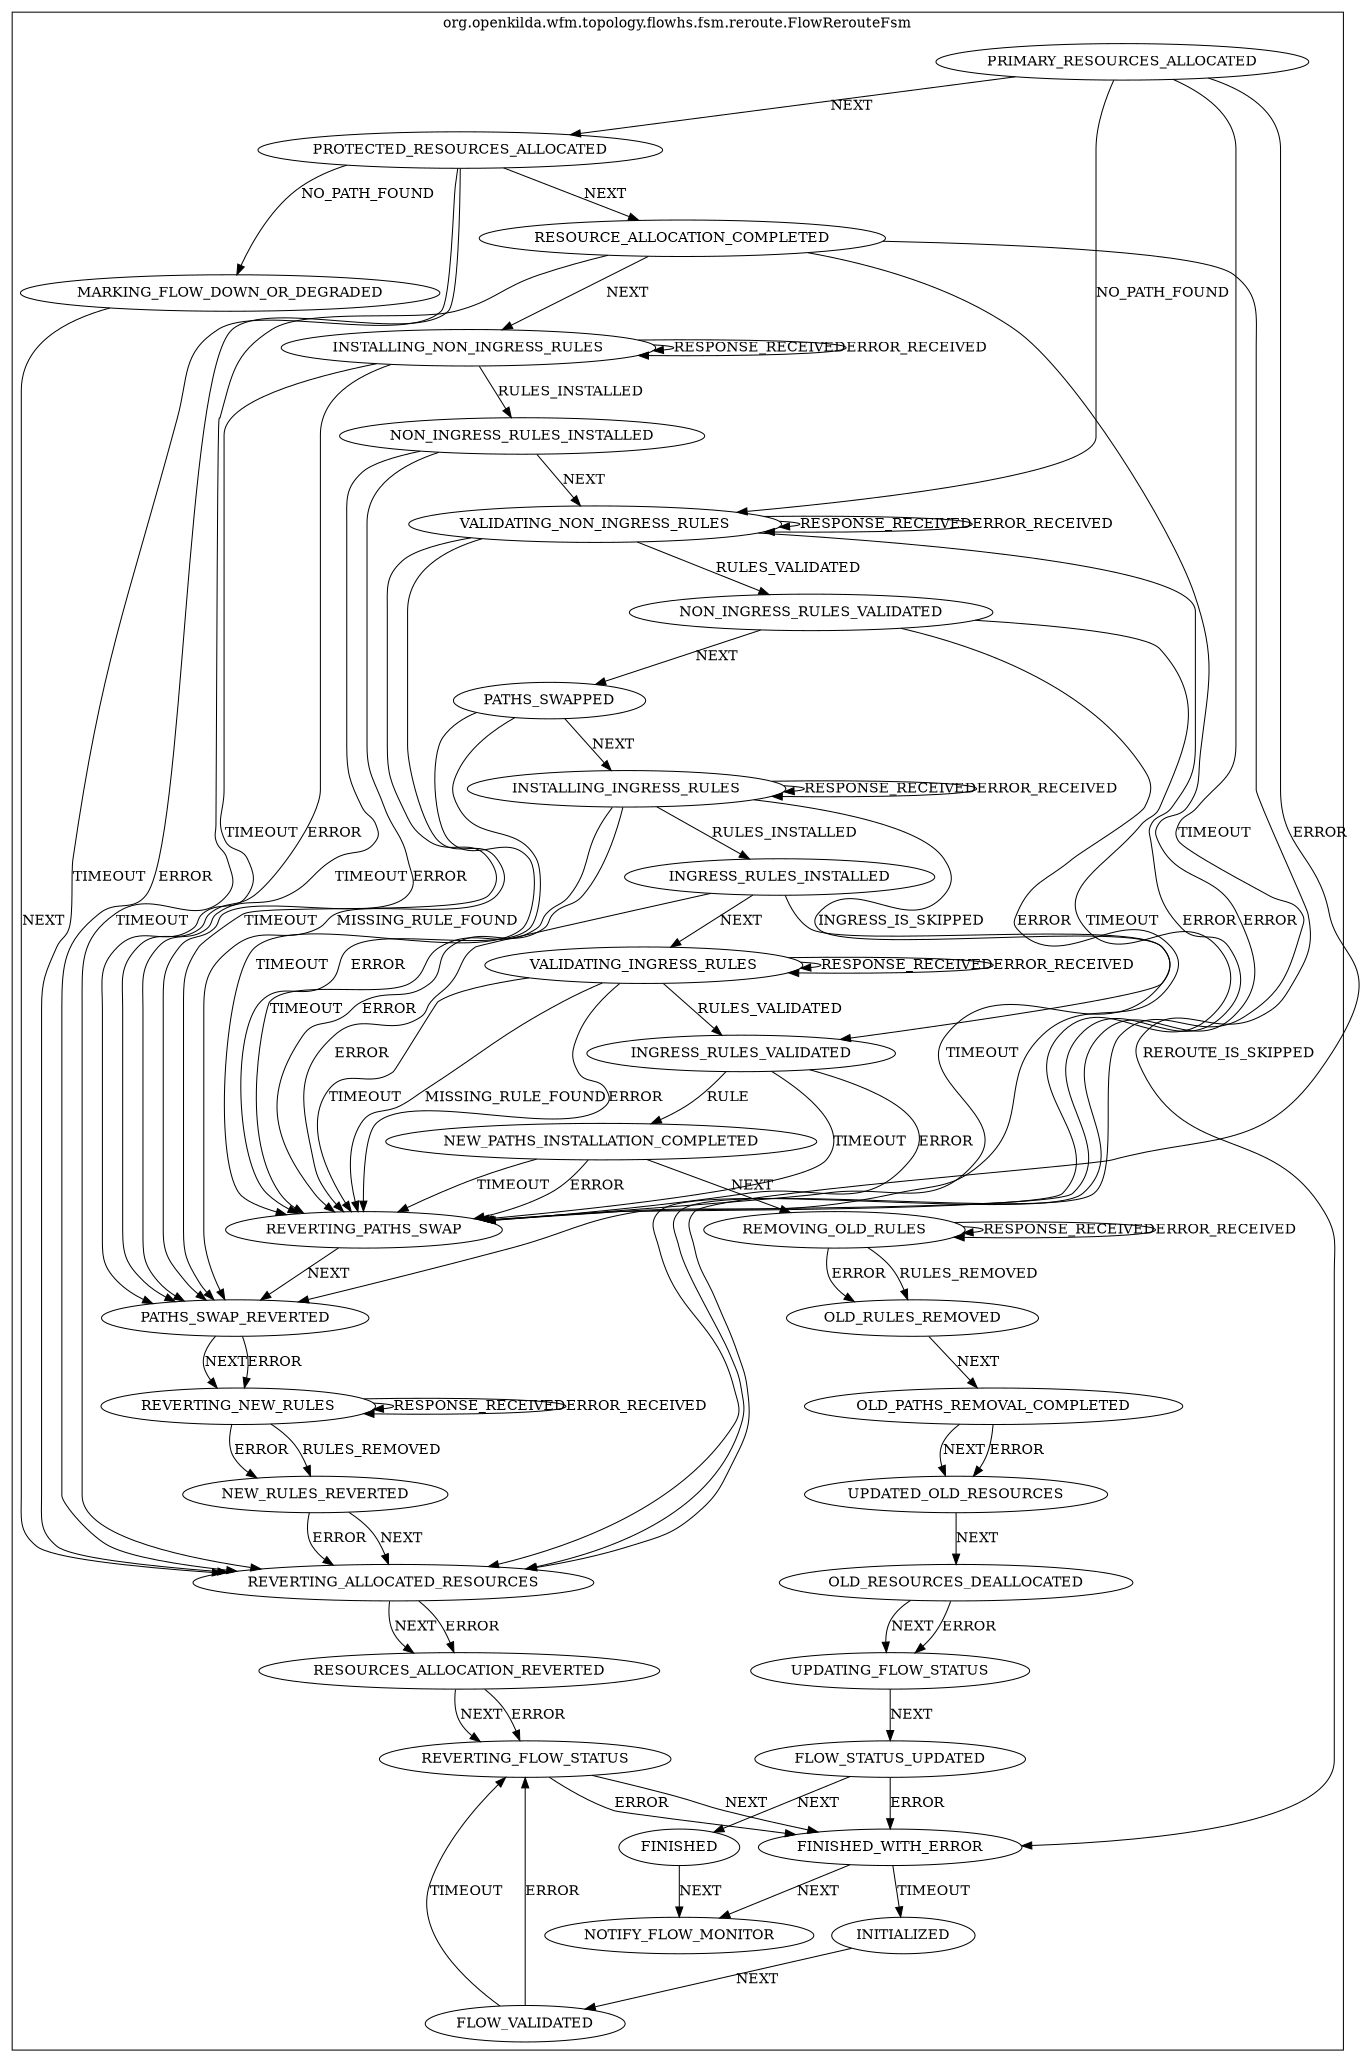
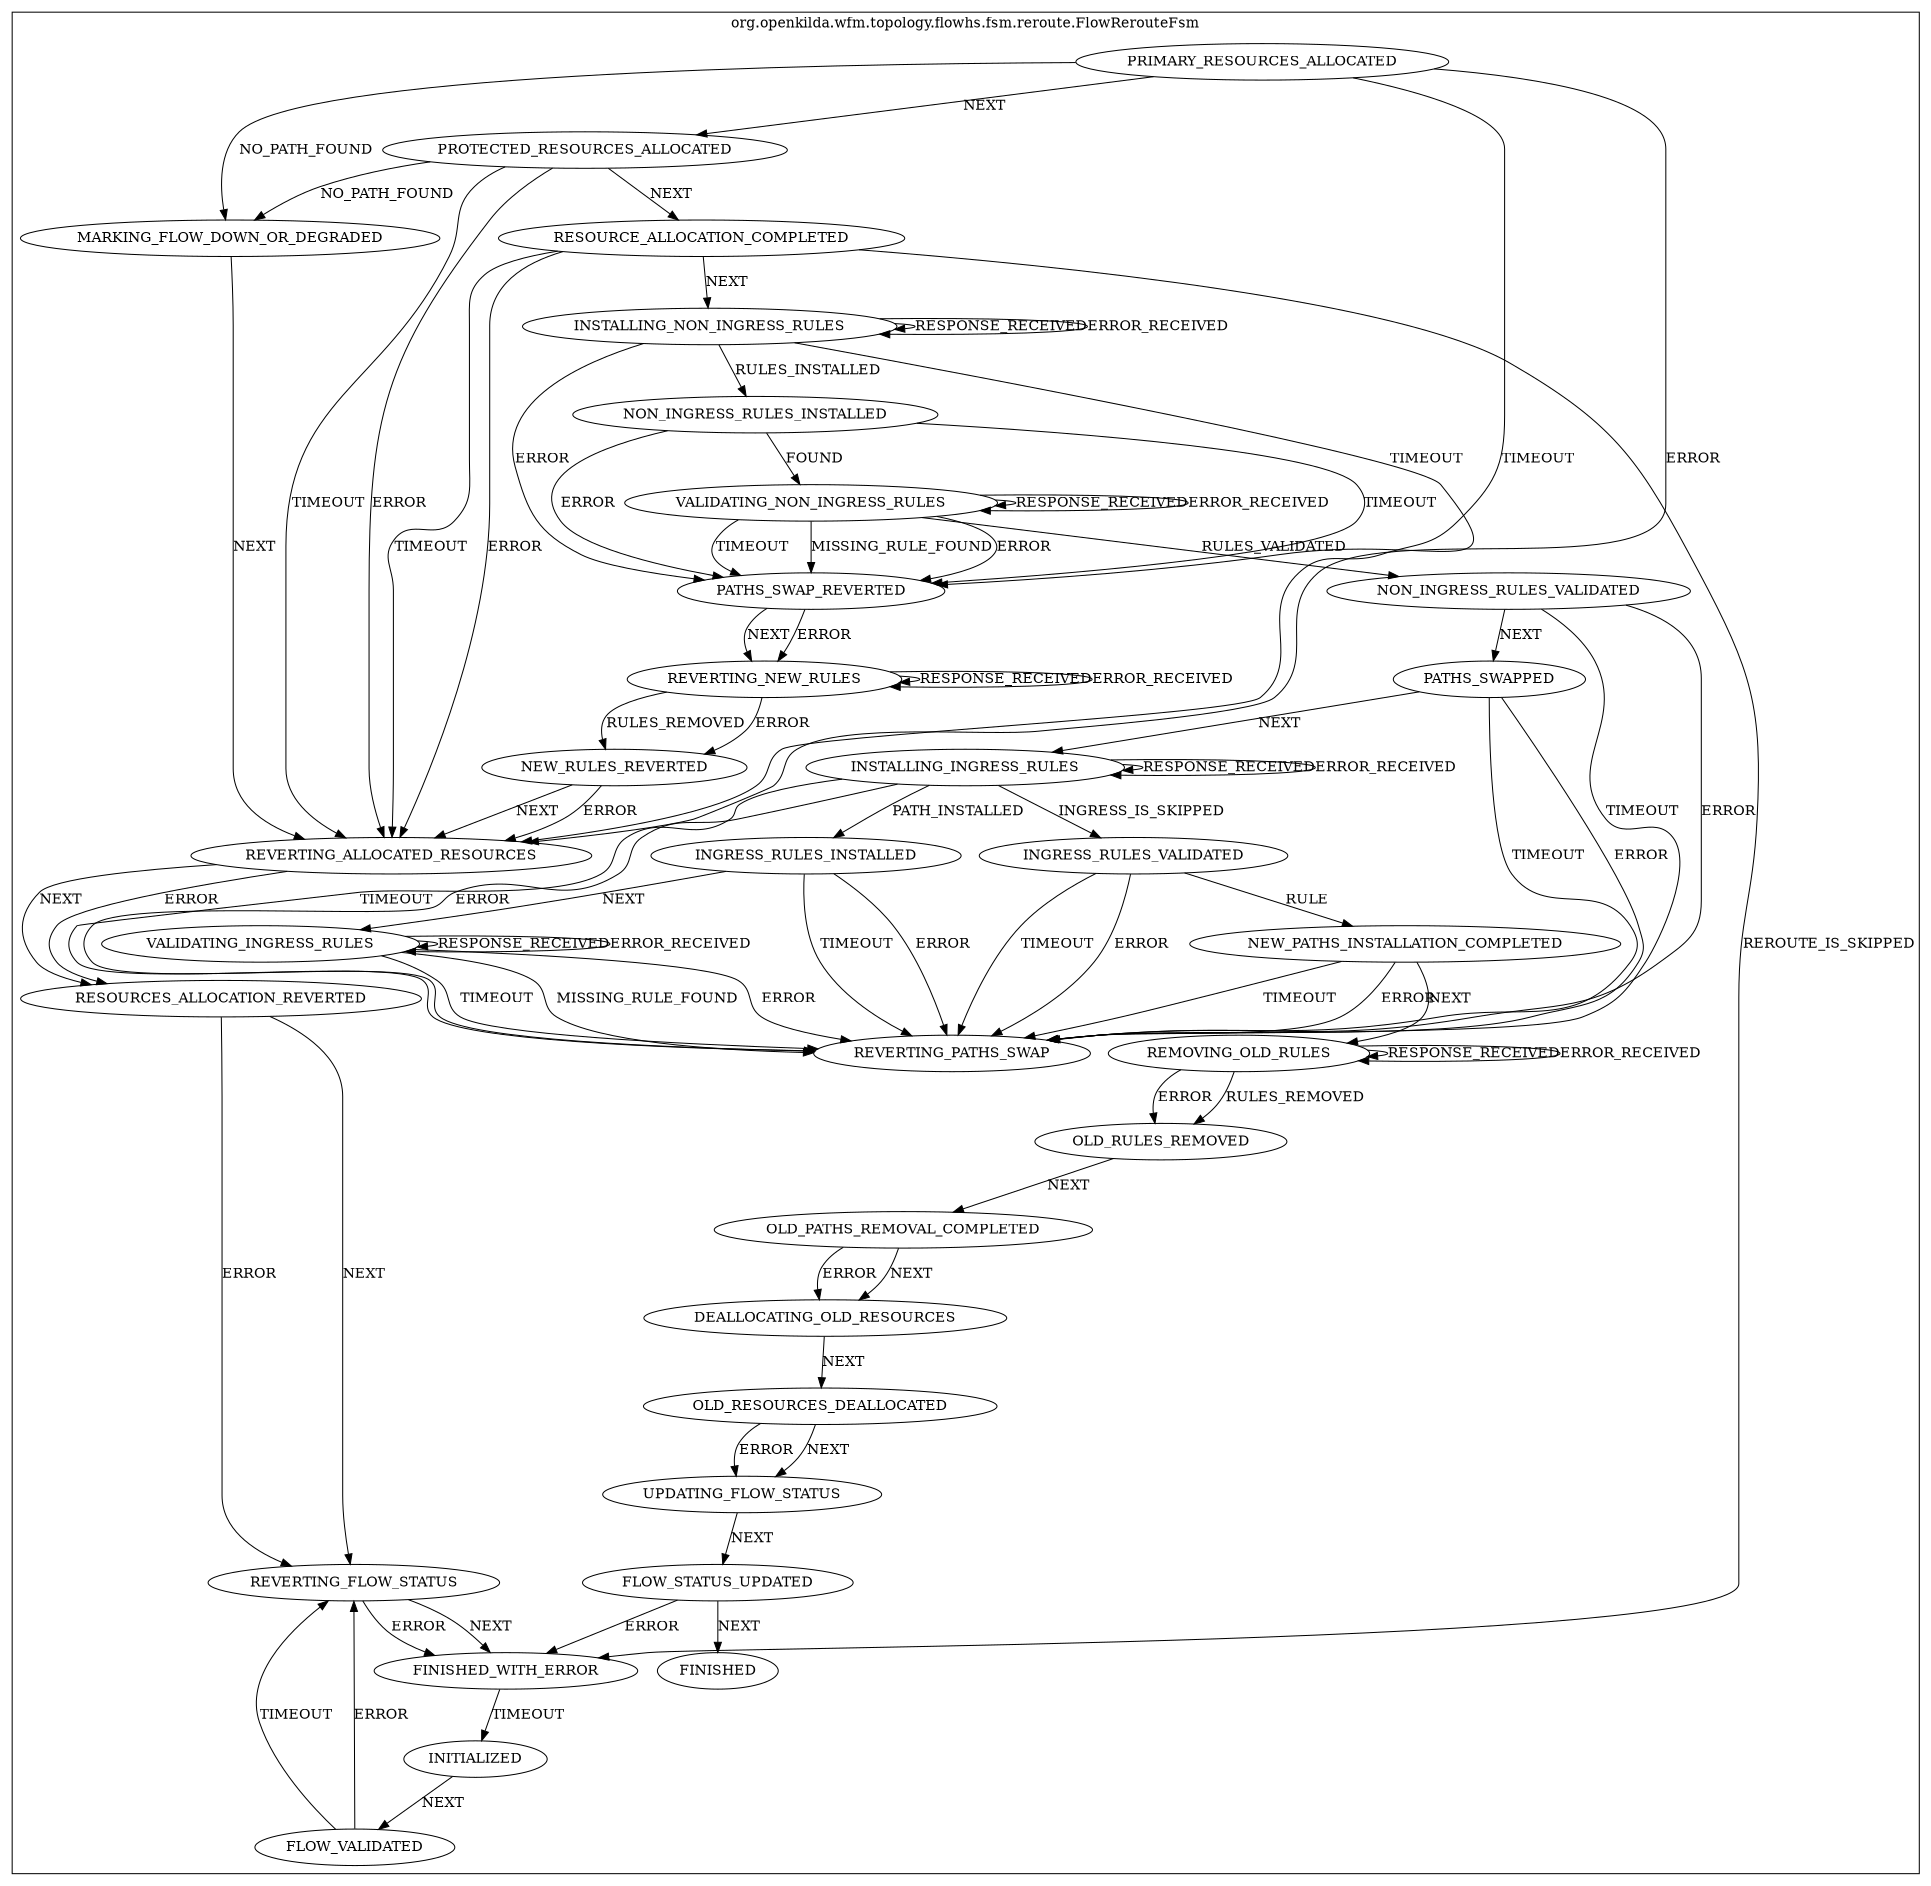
edge "PRIMARY_RESOURCES_ALLOCATED" -> "VALIDATING_NON_INGRESS_RULES": now "PRIMARY_RESOURCES_ALLOCATED" -> "MARKING_FLOW_DOWN_OR_DEGRADED"
edge "NON_INGRESS_RULES_INSTALLED" -> "VALIDATING_NON_INGRESS_RULES": label "NEXT" -> "FOUND"
edge "INSTALLING_INGRESS_RULES" -> "INGRESS_RULES_INSTALLED": label "RULES_INSTALLED" -> "PATH_INSTALLED"
edge "VALIDATING_INGRESS_RULES" -> "INGRESS_RULES_VALIDATED": removed, label "RULES_VALIDATED"
edge "REVERTING_PATHS_SWAP" -> "PATHS_SWAP_REVERTED": removed, label "NEXT"
node "UPDATED_OLD_RESOURCES": label "UPDATED_OLD_RESOURCES" -> "DEALLOCATING_OLD_RESOURCES"
node "NOTIFY_FLOW_MONITOR": removed
